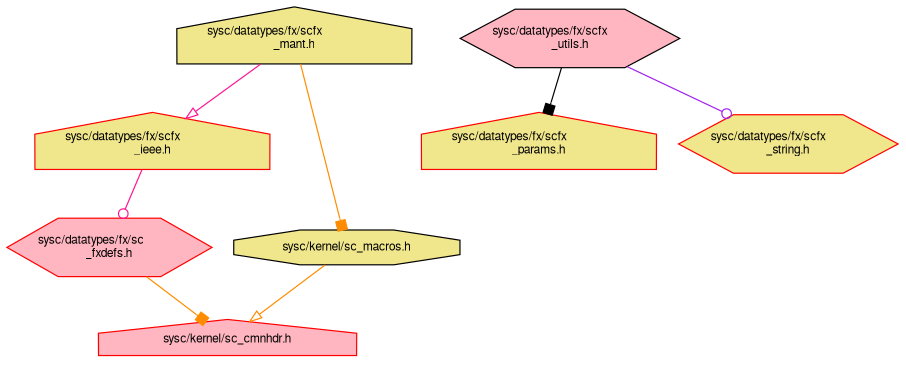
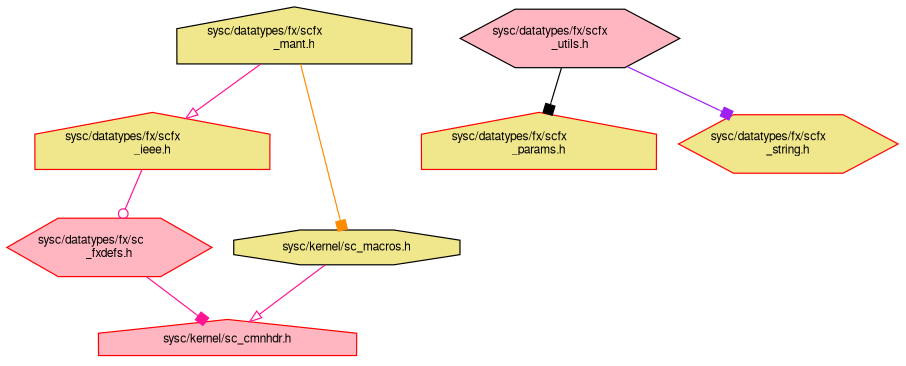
edge "sysc/datatypes/fx/scfx _utils.h" -> "sysc/datatypes/fx/scfx _string.h": arrowhead odot -> box
edge "sysc/kernel/sc_macros.h" -> "sysc/kernel/sc_cmnhdr.h": color darkorange -> deeppink
edge "sysc/datatypes/fx/sc _fxdefs.h" -> "sysc/kernel/sc_cmnhdr.h": color darkorange -> deeppink
